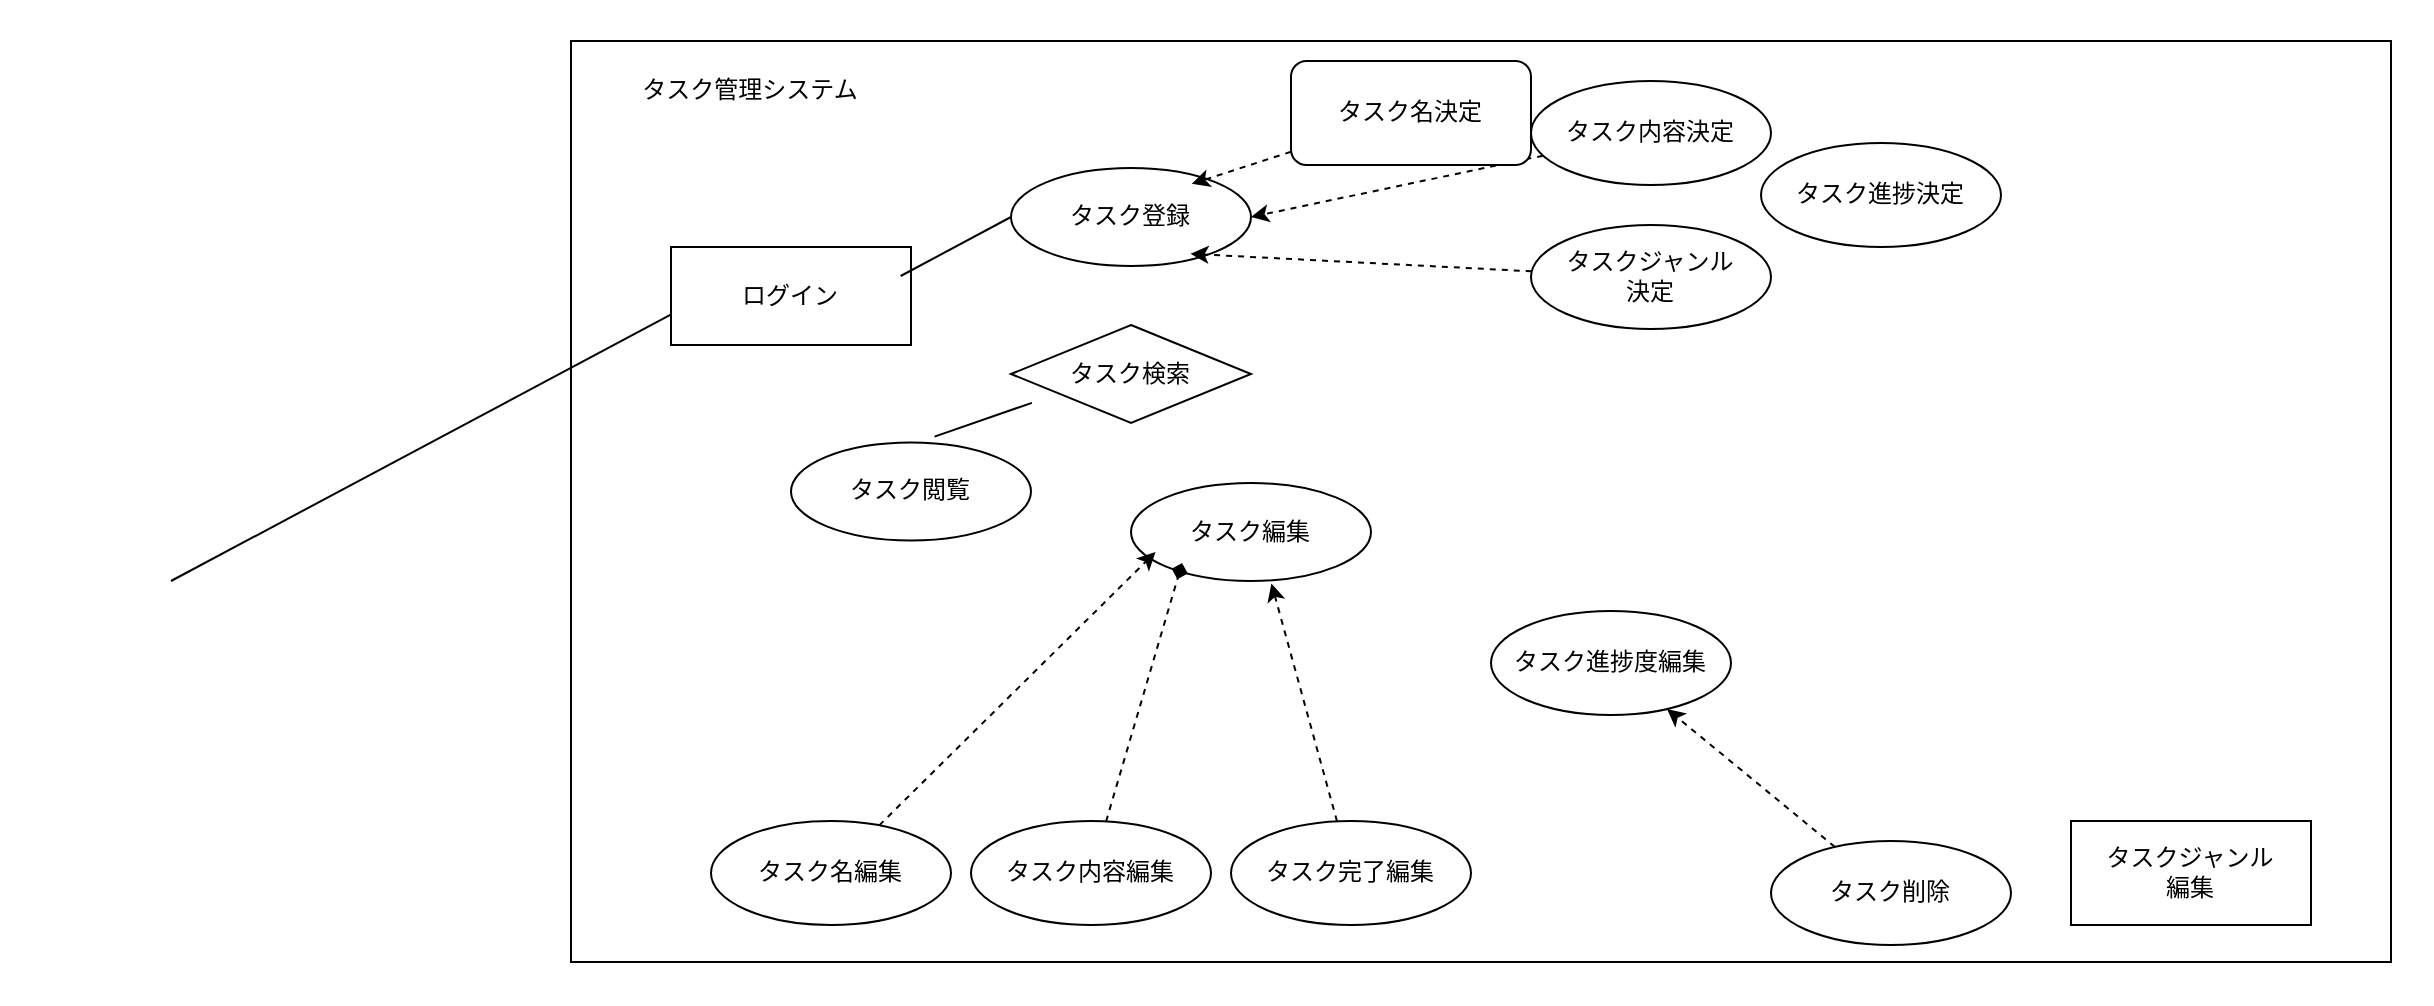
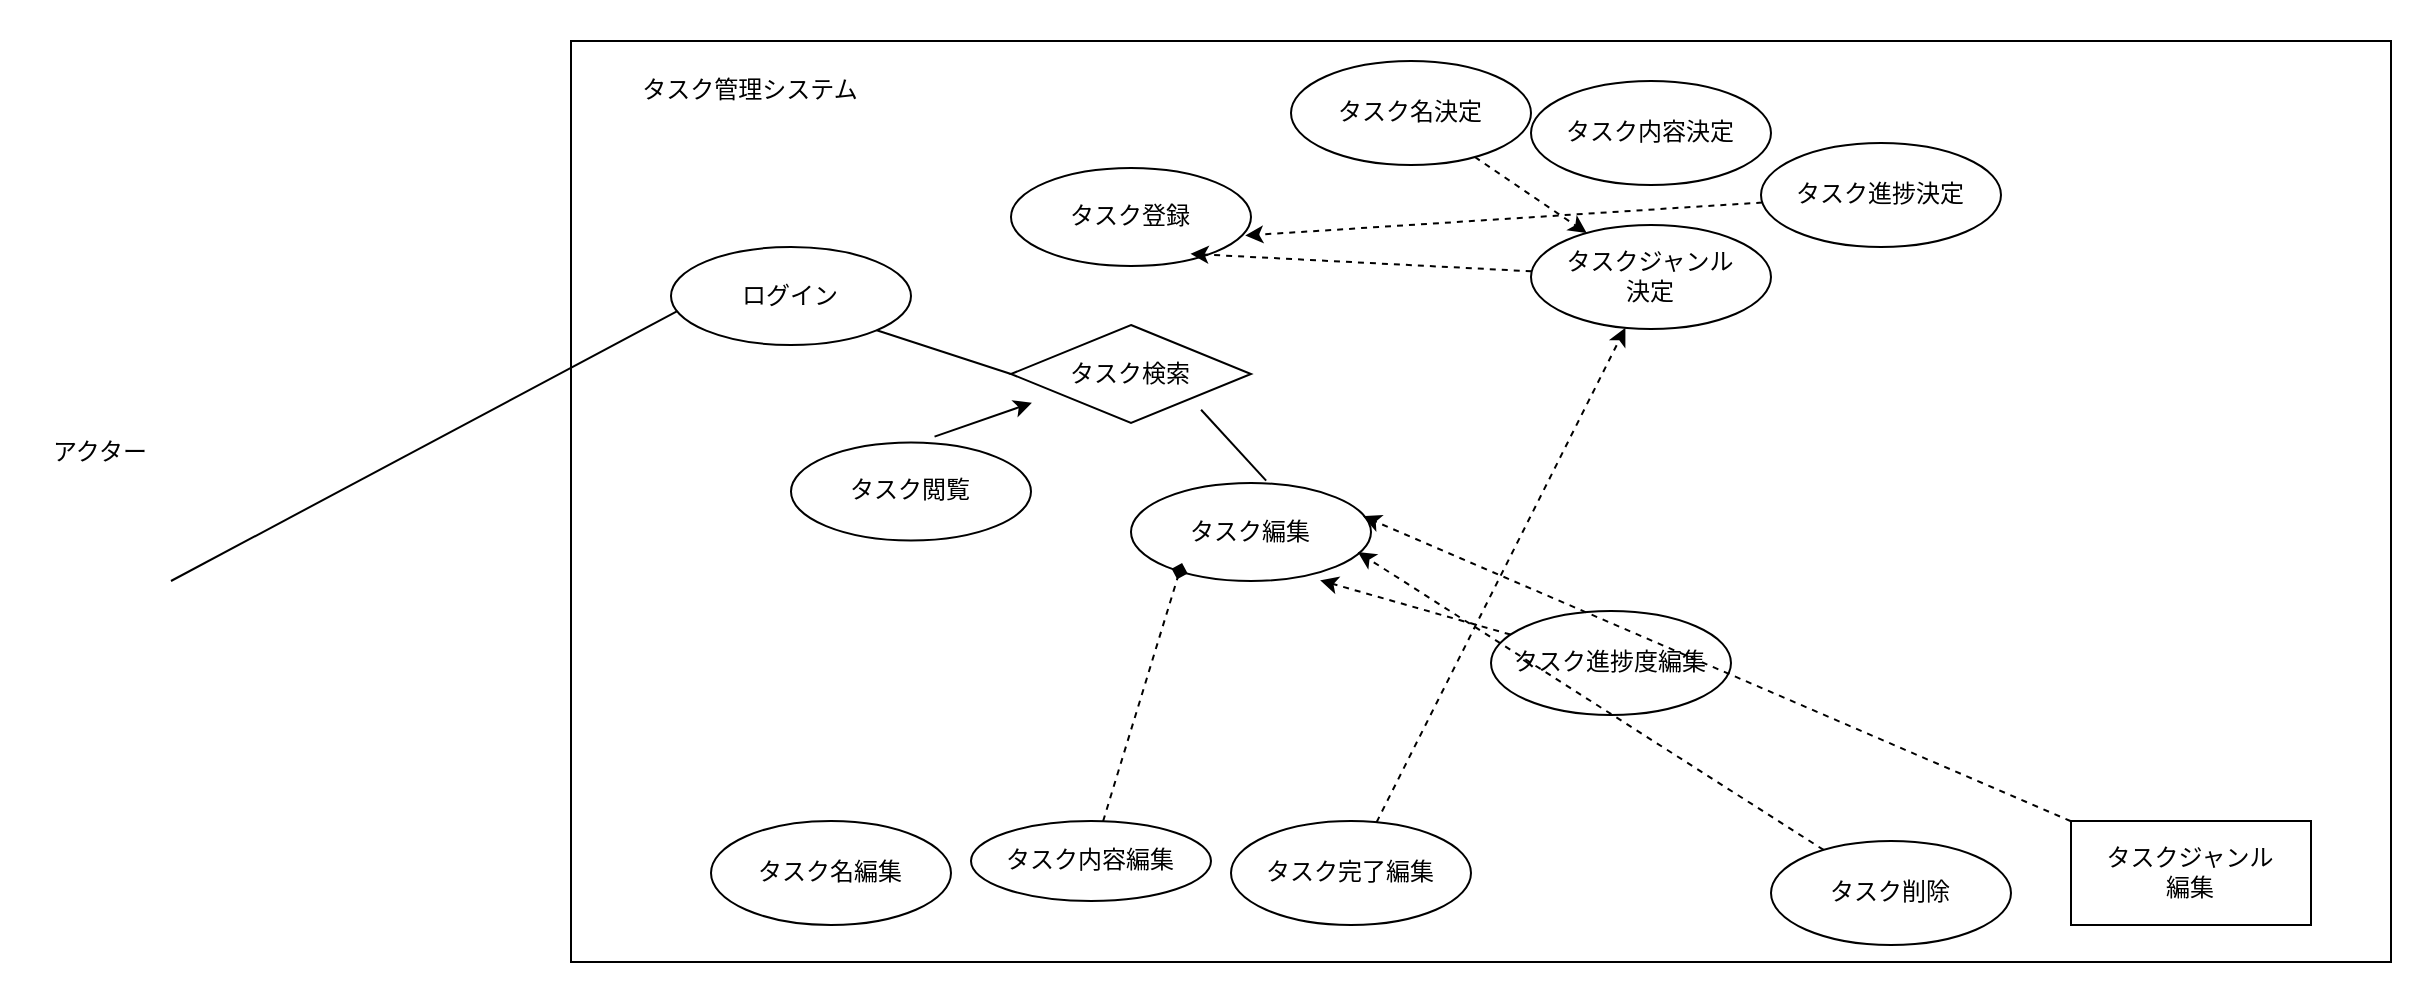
node "タスク名決定": shape rounded rectangle -> ellipse
edge "タスク名決定" -> "タスク登録": now "タスク名決定" -> "タスクジャンル 決定"
edge "タスク内容決定" -> "タスク登録": removed
edge "タスク進捗決定" -> "タスク登録": added
edge "タスク登録" -- "ログイン": removed
node "ログイン": shape rectangle -> ellipse
edge "ログイン" -- "タスク検索": added
edge "タスク検索" -- "タスク閲覧": arrowhead none -> classic
edge "タスク検索" -- "タスク編集": added
node "アクター": added
edge "タスク進捗度編集" -> "タスク編集": added
edge "タスク名編集" -> "タスク編集": removed
edge "タスクジャンル 編集" -> "タスク編集": added
edge "タスク完了編集" -> "タスク編集": now "タスク完了編集" -> "タスクジャンル 決定"
edge "タスク削除" -> "タスク進捗度編集": now "タスク削除" -> "タスク編集"
node "タスク内容編集": size 240x104 -> 240x80
